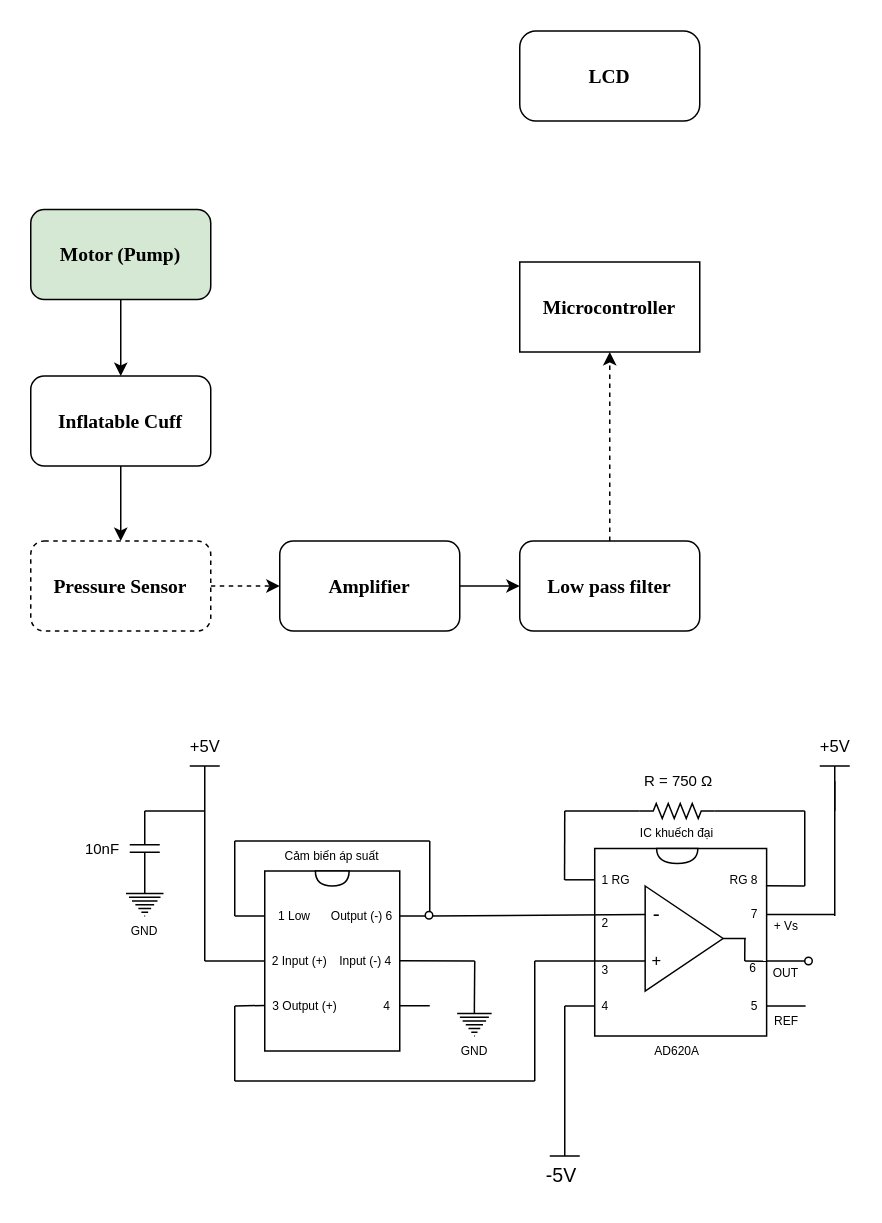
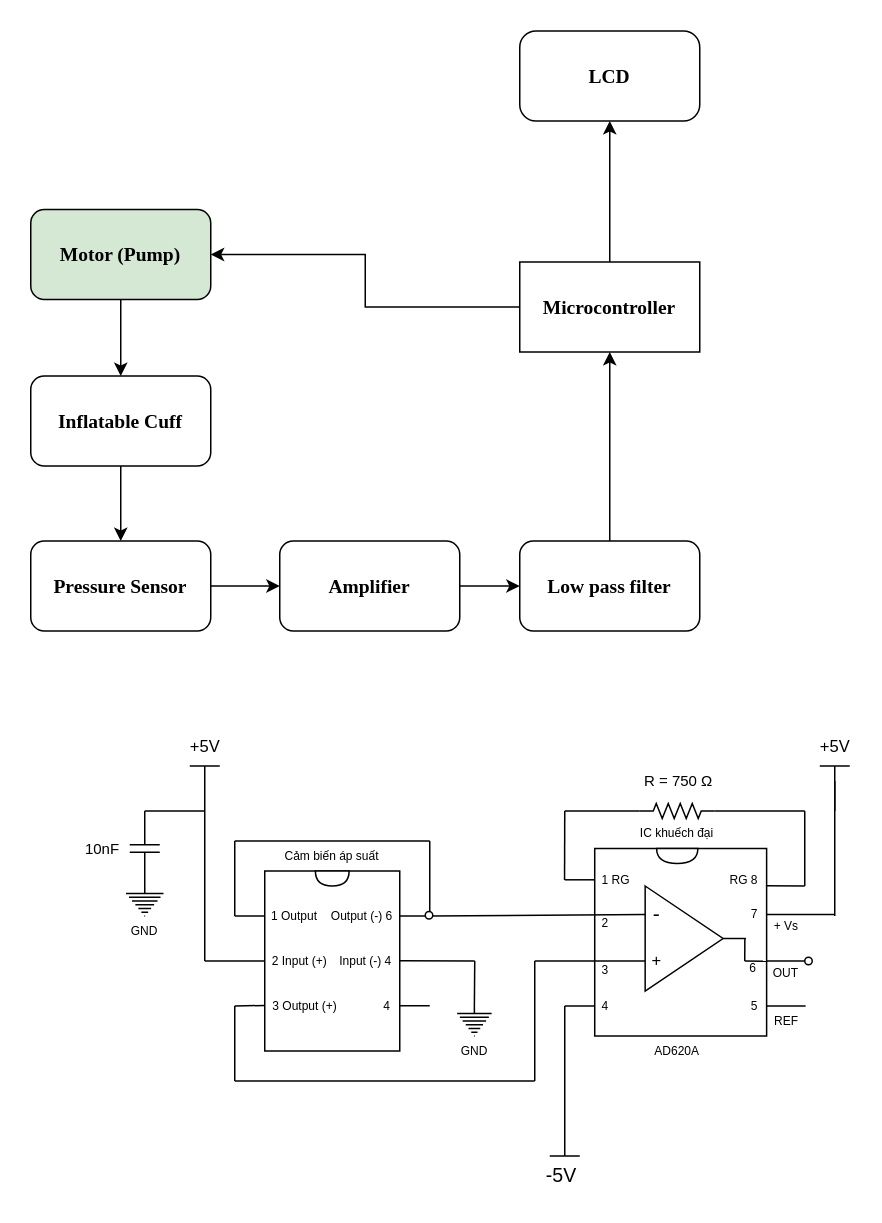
edge "Microcontroller" -> "LCD": added
edge "Microcontroller" -> "Motor (Pump)": added
edge "Low pass filter" -> "Microcontroller": style dashed -> solid
node "Pressure Sensor": style dashed -> solid
edge "Pressure Sensor" -> "Amplifier": style dashed -> solid
node "1 Low": label "1 Low" -> "1 Output"
